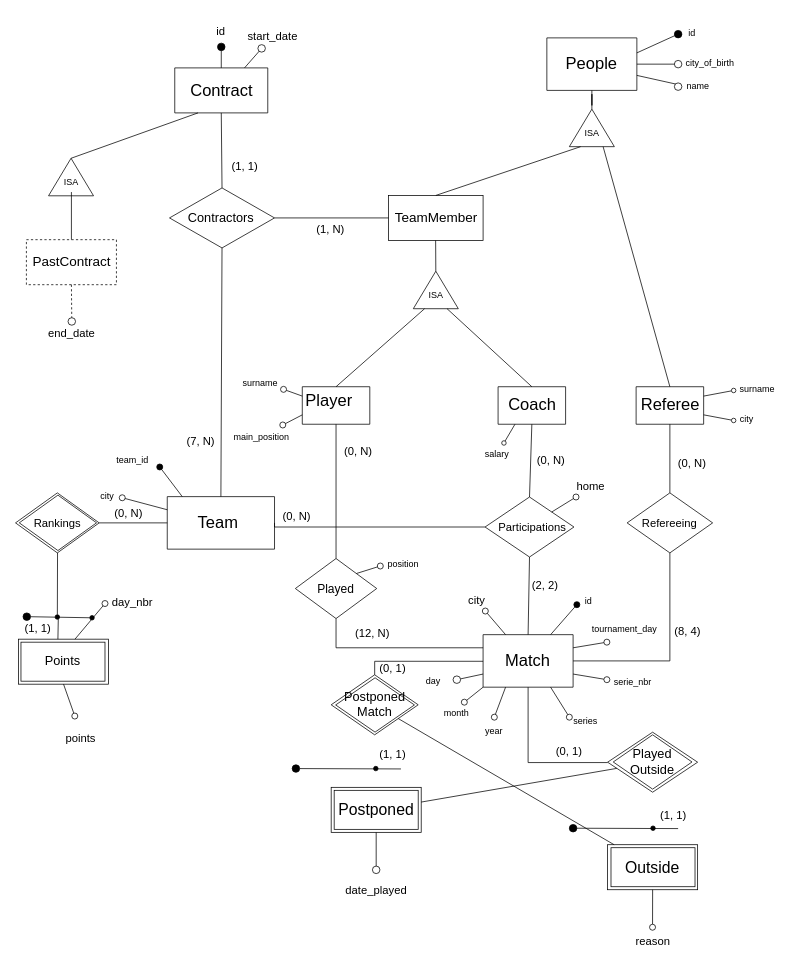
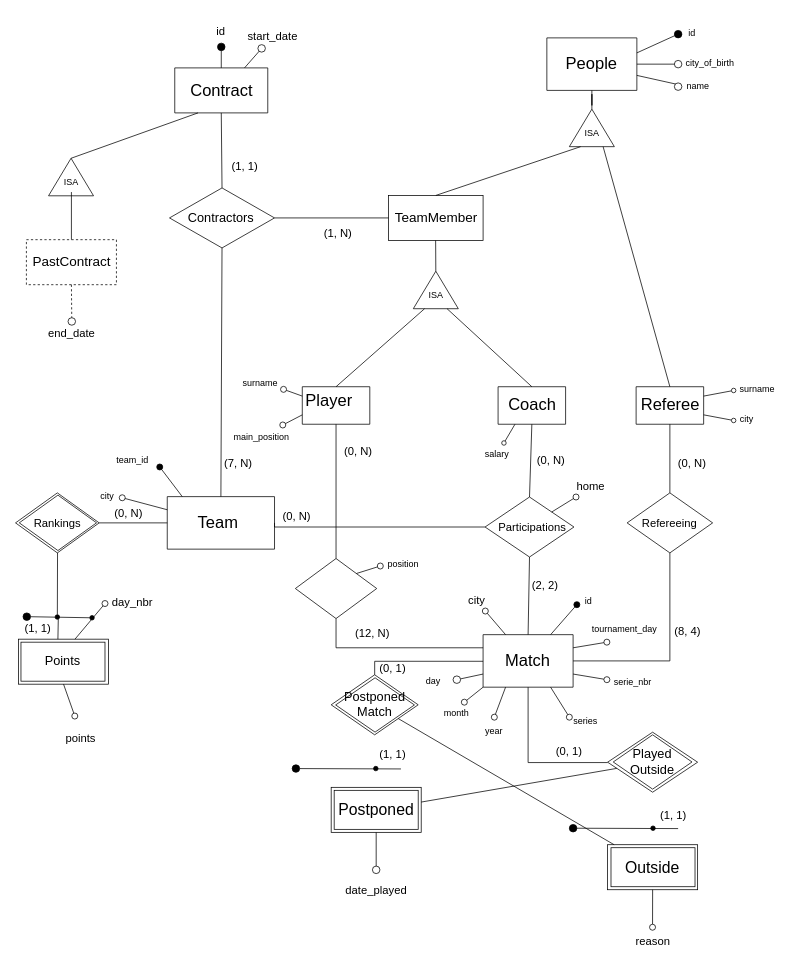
node "(1, N)": moved (331, 229) -> (338, 233)
node "(7, N)": moved (201, 441) -> (238, 463)
node "Played": removed
